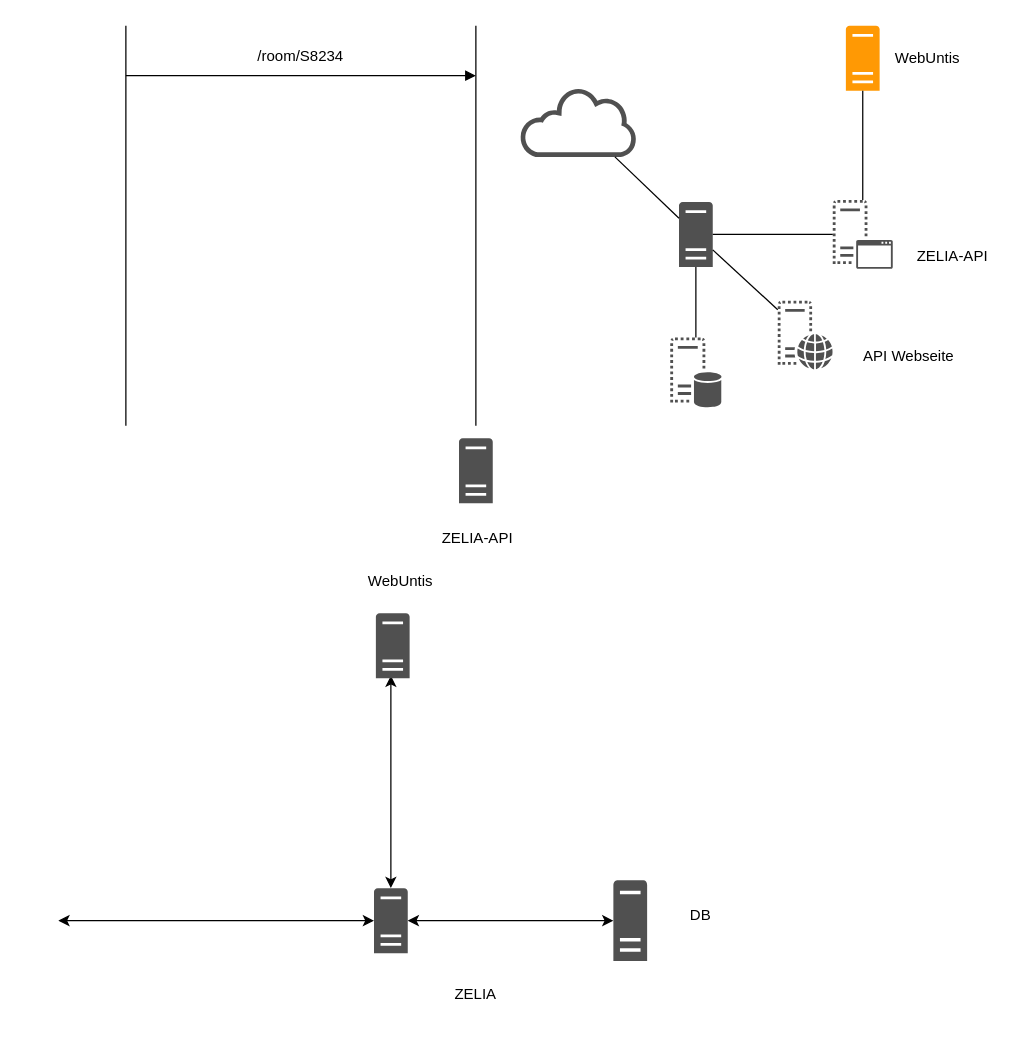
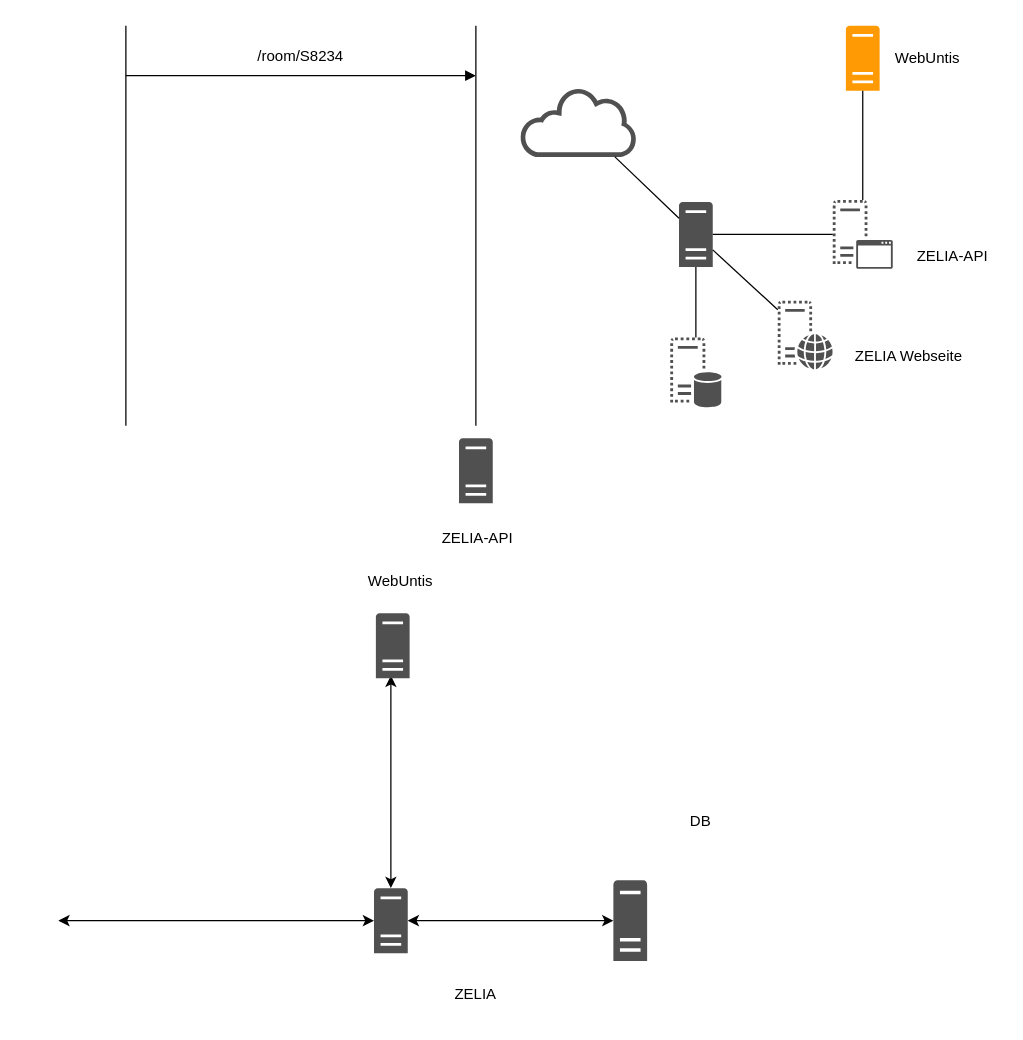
node "API Webseite": label "API Webseite" -> "ZELIA Webseite"
node "DB": moved (701, 916) -> (701, 822)
